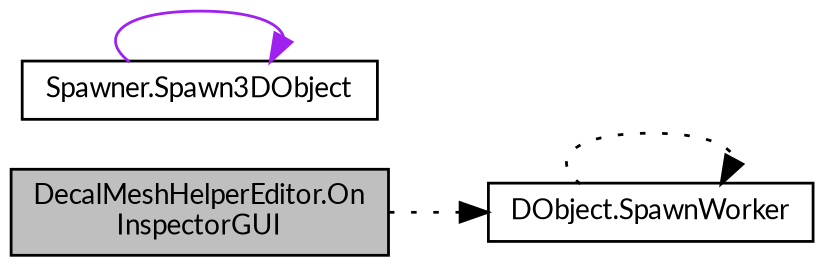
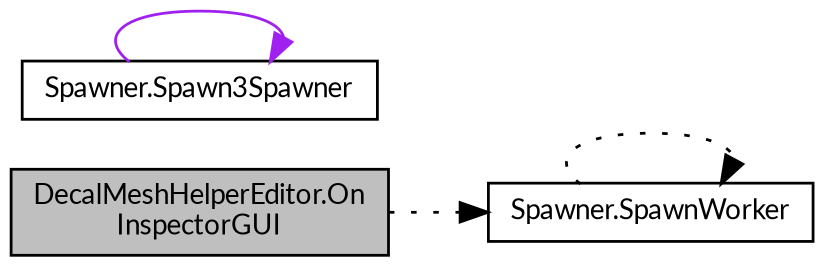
node "Spawner.Spawn3DObject": label "Spawner.Spawn3DObject" -> "Spawner.Spawn3Spawner"
node "DObject.SpawnWorker": label "DObject.SpawnWorker" -> "Spawner.SpawnWorker"
